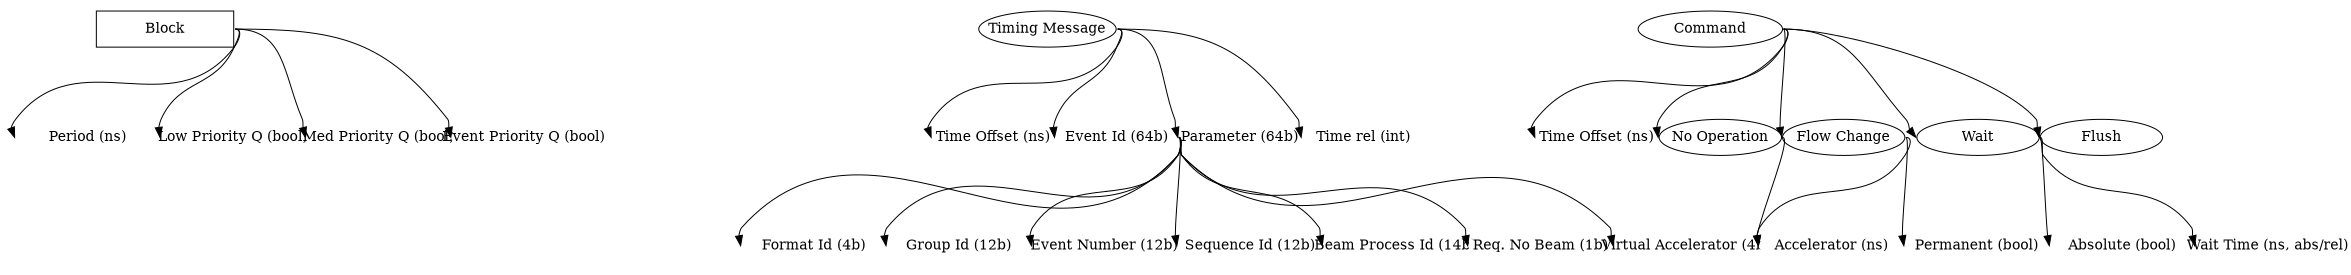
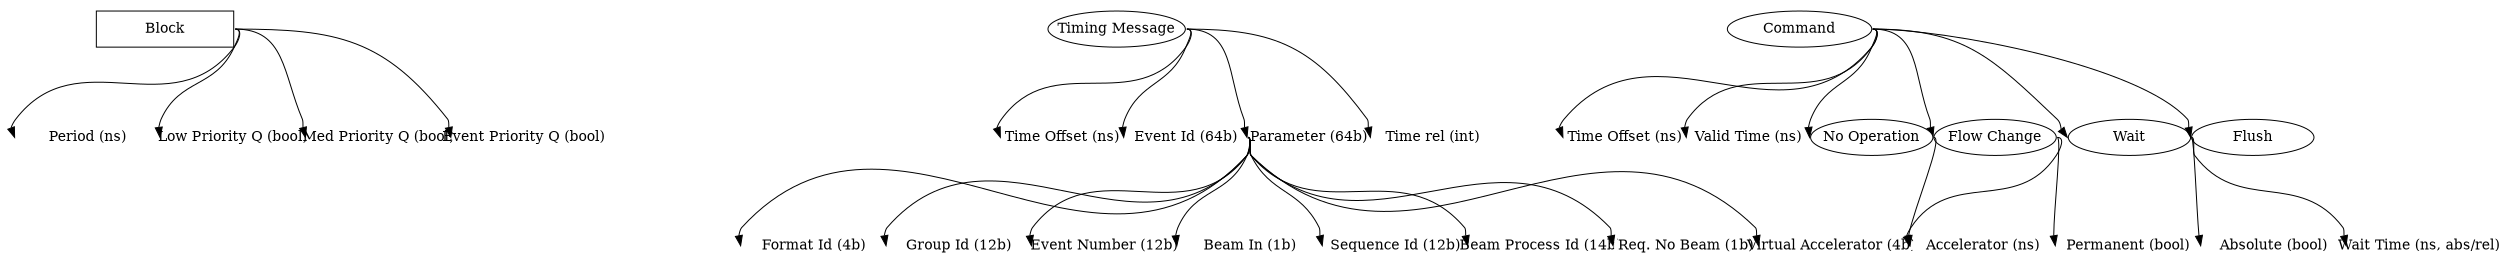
node "Valid Time (ns)": added
node "Beam In (1b)": added
